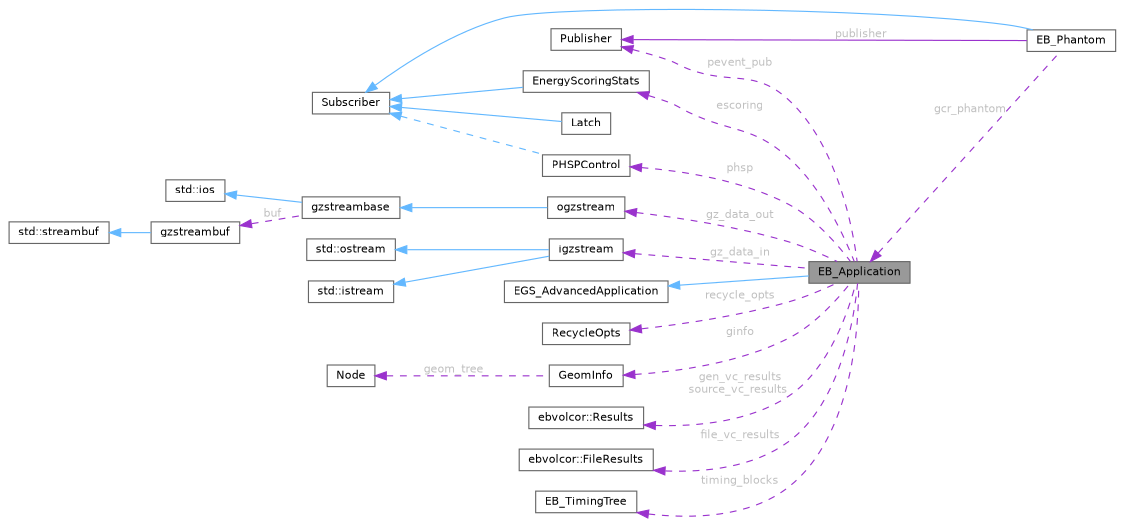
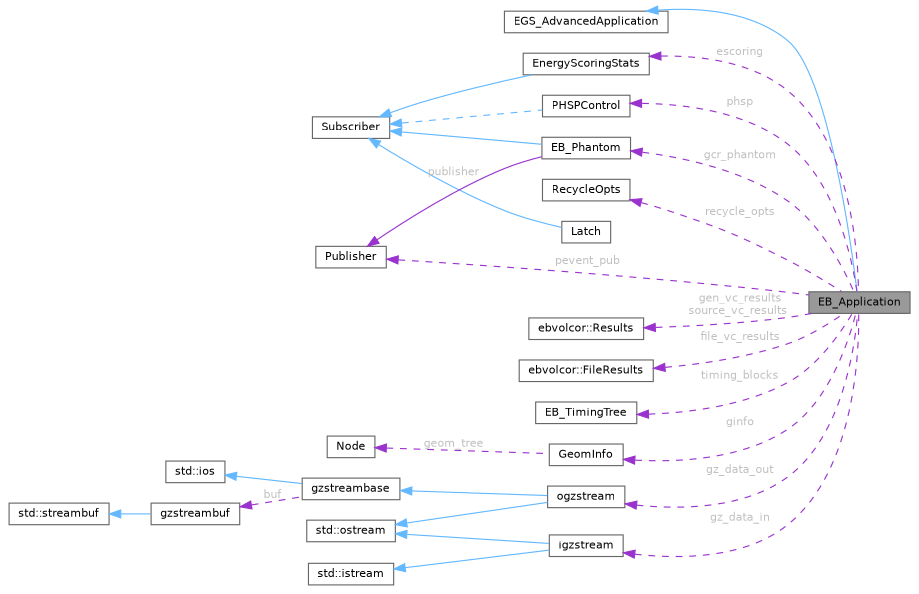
edge "EB_Phantom" -> "EB_Application": reversed
edge "ogzstream" -> "std::ostream": added
